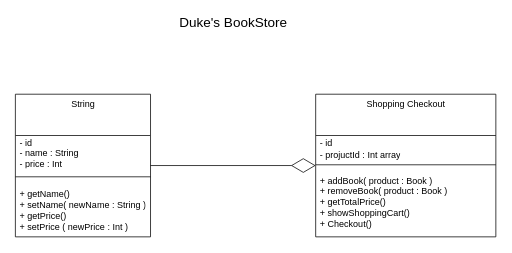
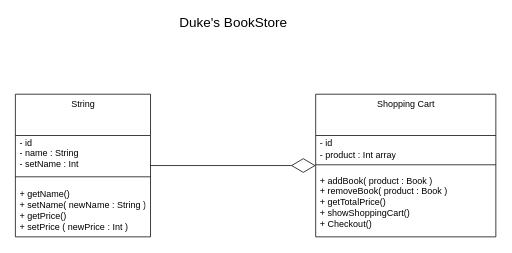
node "Shopping Checkout": label "Shopping Checkout" -> "Shopping Cart"
node "- id - projuctId : Int array": label "- id - projuctId : Int array" -> "- id - product : Int array"
node "- id - name : String - price : Int": label "- id - name : String - price : Int" -> "- id - name : String - setName : Int"
